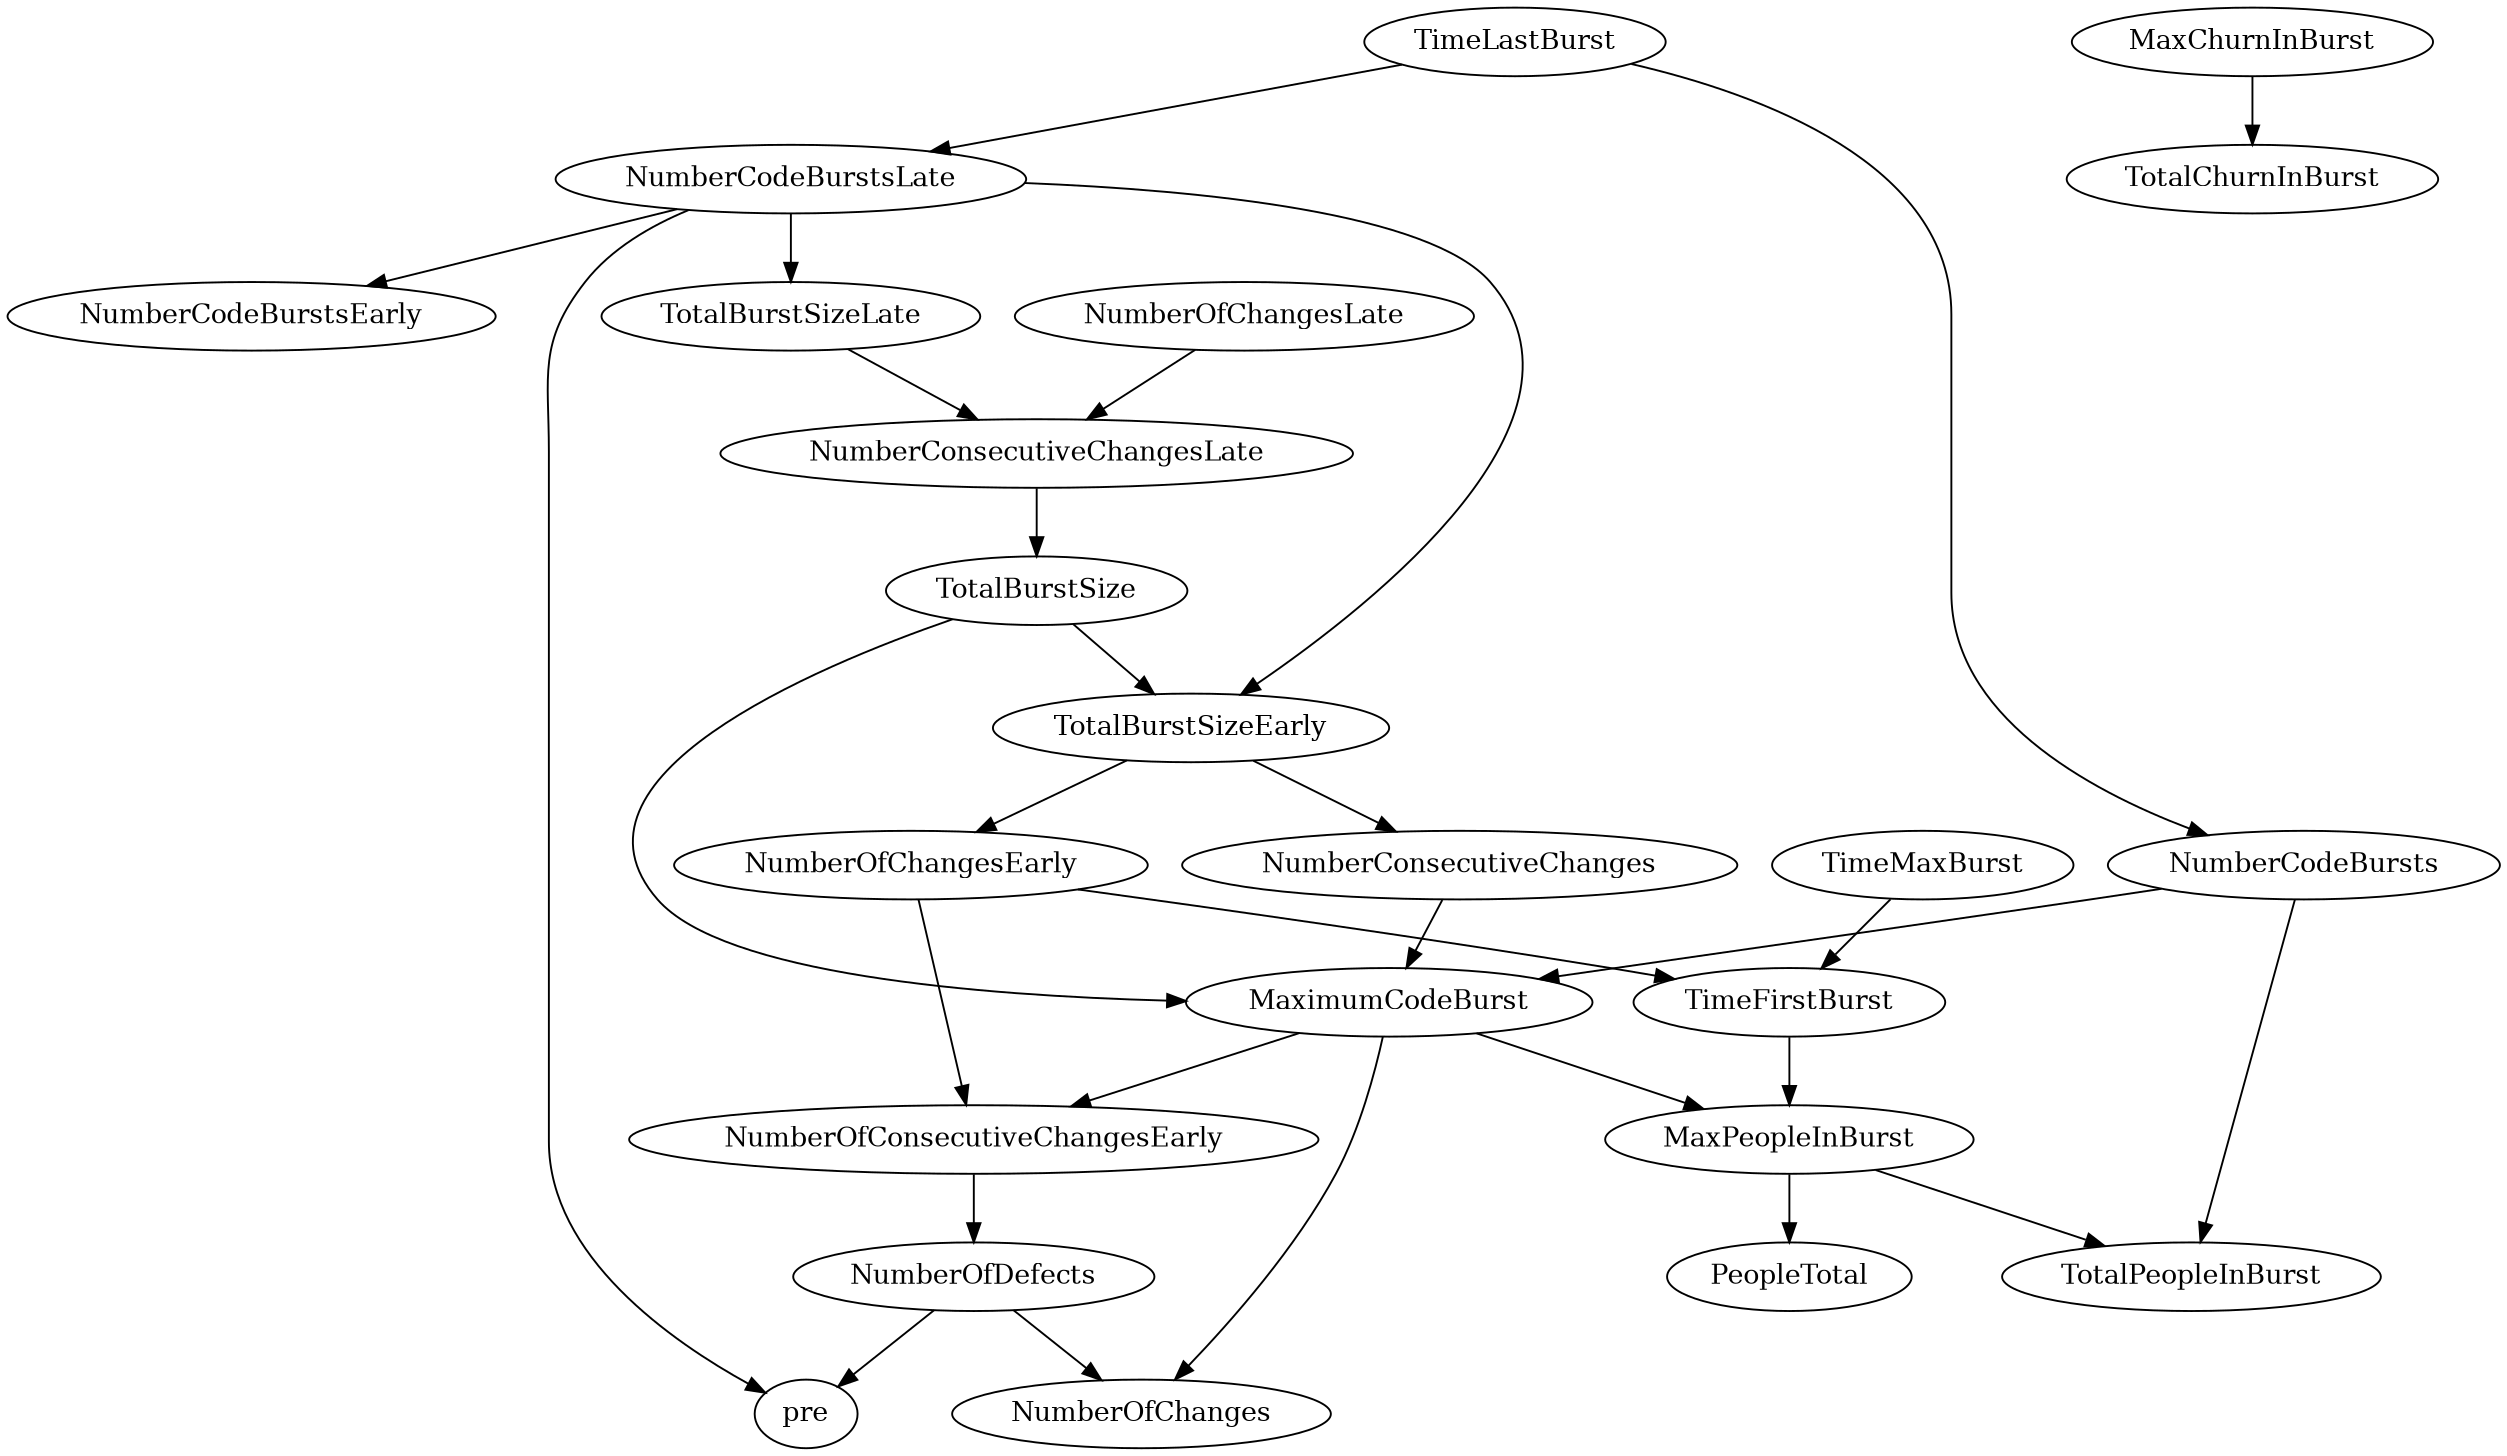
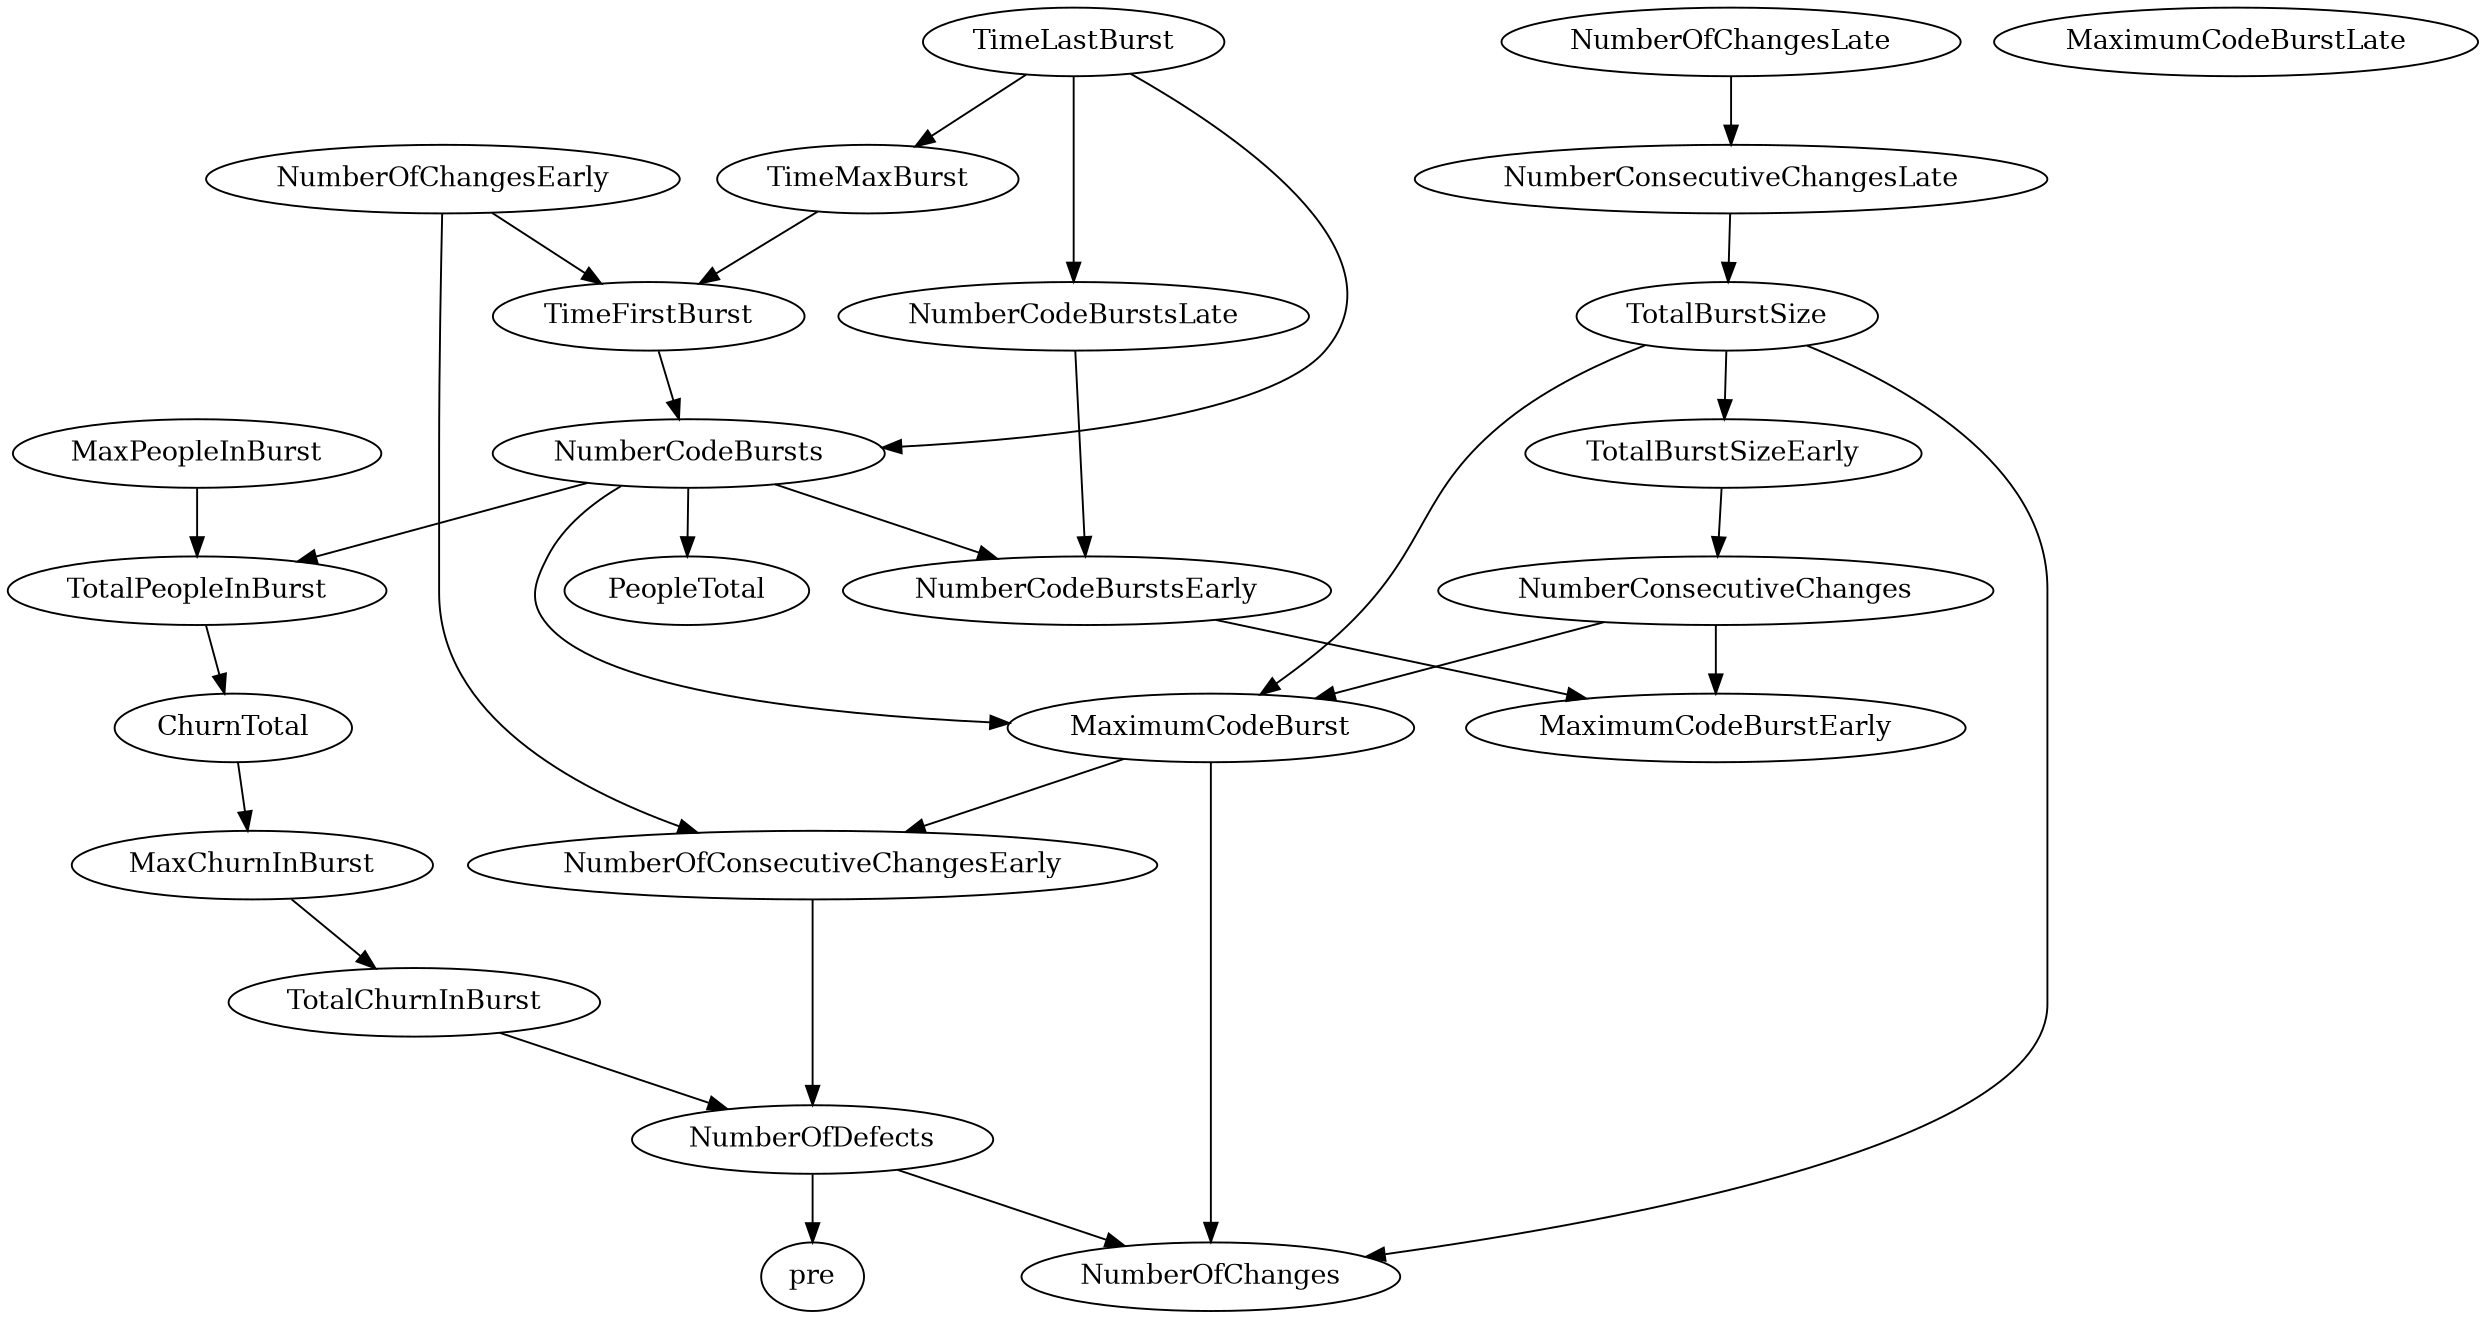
node "MaximumCodeBurstLate": added
edge "TimeLastBurst" -> "TimeMaxBurst": added
edge "NumberCodeBurstsLate" -> "TotalBurstSizeEarly": removed
node "TotalBurstSizeLate": removed
edge "NumberCodeBursts" -> "NumberCodeBurstsEarly": added
node "ChurnTotal": added
node "MaximumCodeBurstEarly": added
edge "TotalBurstSizeEarly" -> "NumberOfChangesEarly": removed
edge "NumberCodeBurstsLate" -> "pre": removed
edge "TotalBurstSize" -> "NumberOfChanges": added
edge "TimeFirstBurst" -> "MaxPeopleInBurst": now "TimeFirstBurst" -> "NumberCodeBursts"
edge "TotalChurnInBurst" -> "NumberOfDefects": added
edge "MaximumCodeBurst" -> "MaxPeopleInBurst": removed
edge "MaxPeopleInBurst" -> "PeopleTotal": now "NumberCodeBursts" -> "PeopleTotal"
